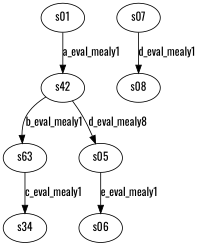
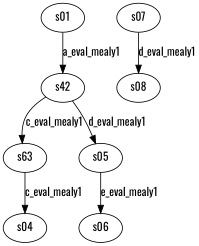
edge "s42" -> "s63": label "b_eval_mealy1" -> "c_eval_mealy1"
edge "s42" -> "s05": label "d_eval_mealy8" -> "d_eval_mealy1"
node "s34": label "s34" -> "s04"
